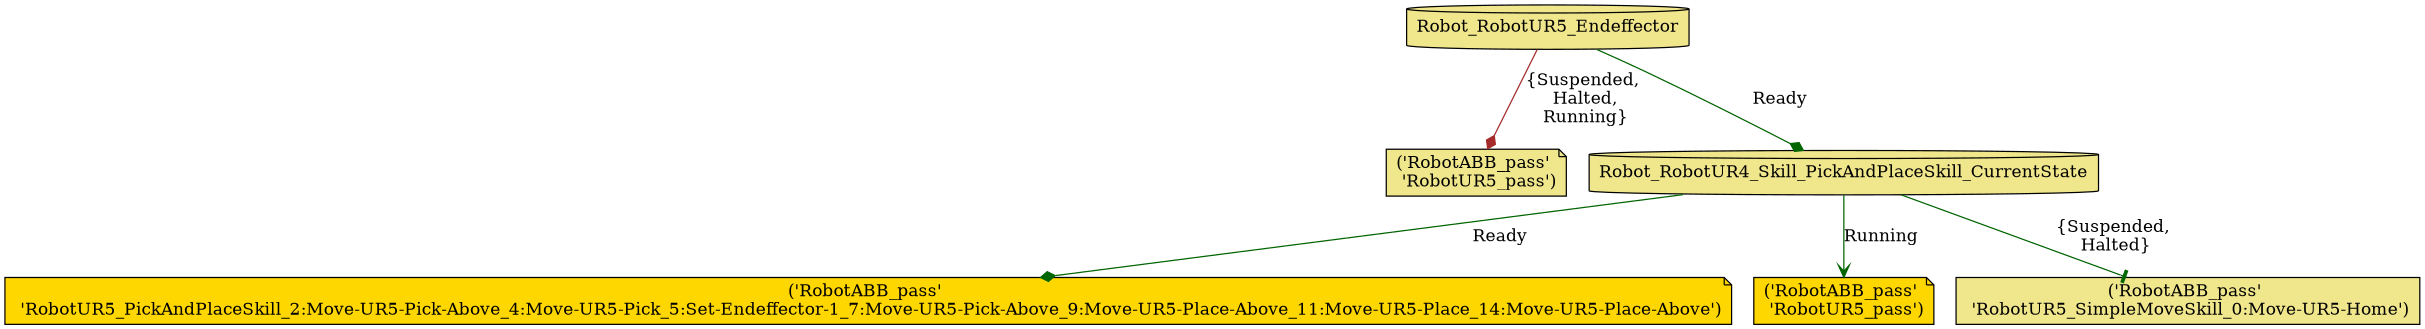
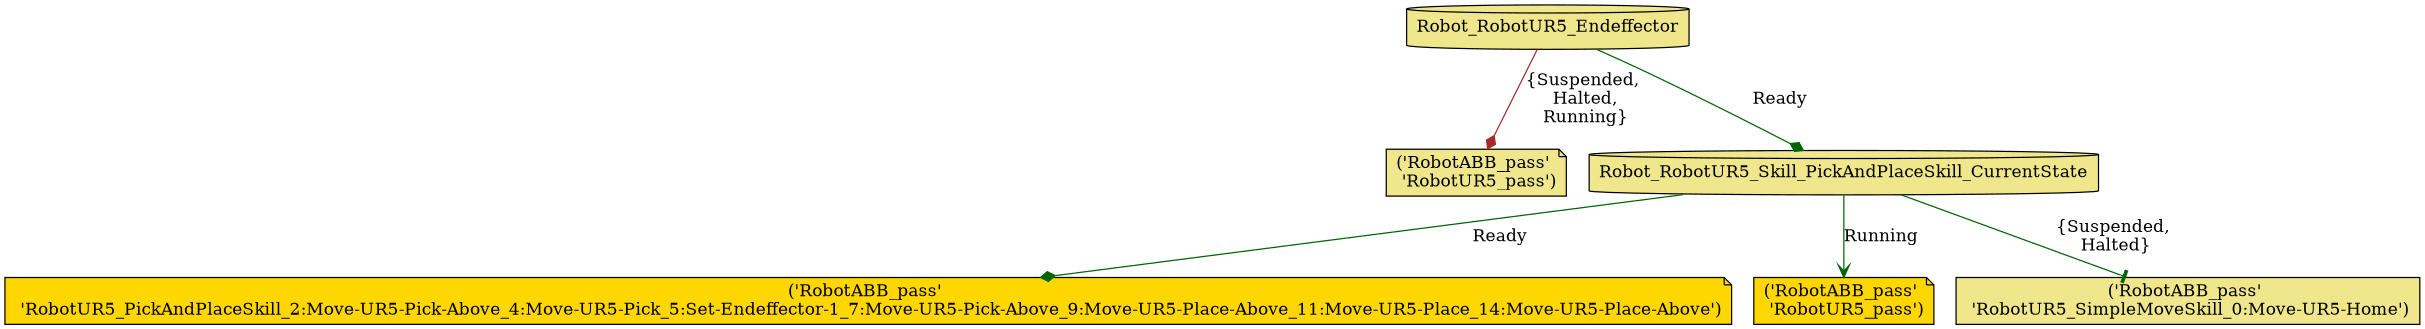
node "Robot_RobotUR4_Skill_PickAndPlaceSkill_CurrentState": label "Robot_RobotUR4_Skill_PickAndPlaceSkill_CurrentState" -> "Robot_RobotUR5_Skill_PickAndPlaceSkill_CurrentState"
